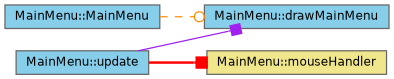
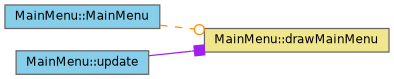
node "MainMenu::drawMainMenu": fillcolor skyblue -> khaki
node "MainMenu::mouseHandler": removed
